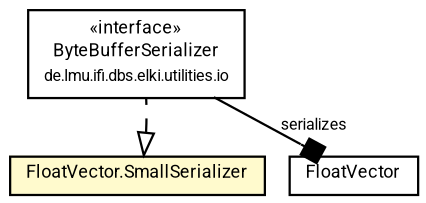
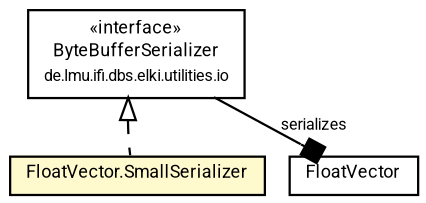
edge "ByteBufferSerializer" -> "FloatVector.SmallSerializer": reversed
